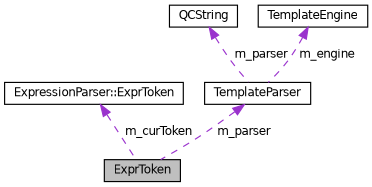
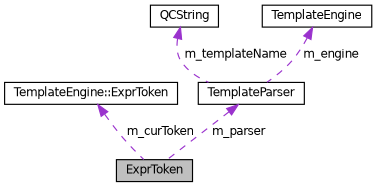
edge "TemplateParser" -> "QCString": label " m_parser" -> " m_templateName"
node "ExpressionParser::ExprToken": label "ExpressionParser::ExprToken" -> "TemplateEngine::ExprToken"
